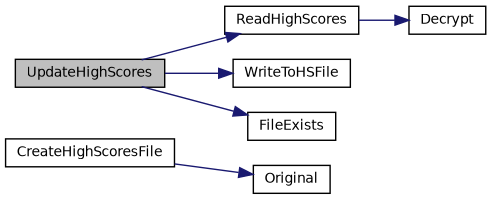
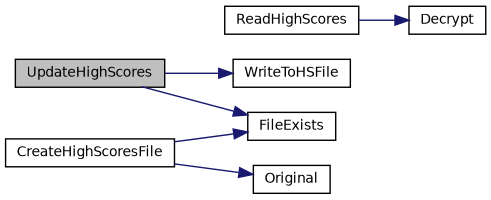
edge "UpdateHighScores" -> "ReadHighScores": removed
edge "CreateHighScoresFile" -> "FileExists": added
